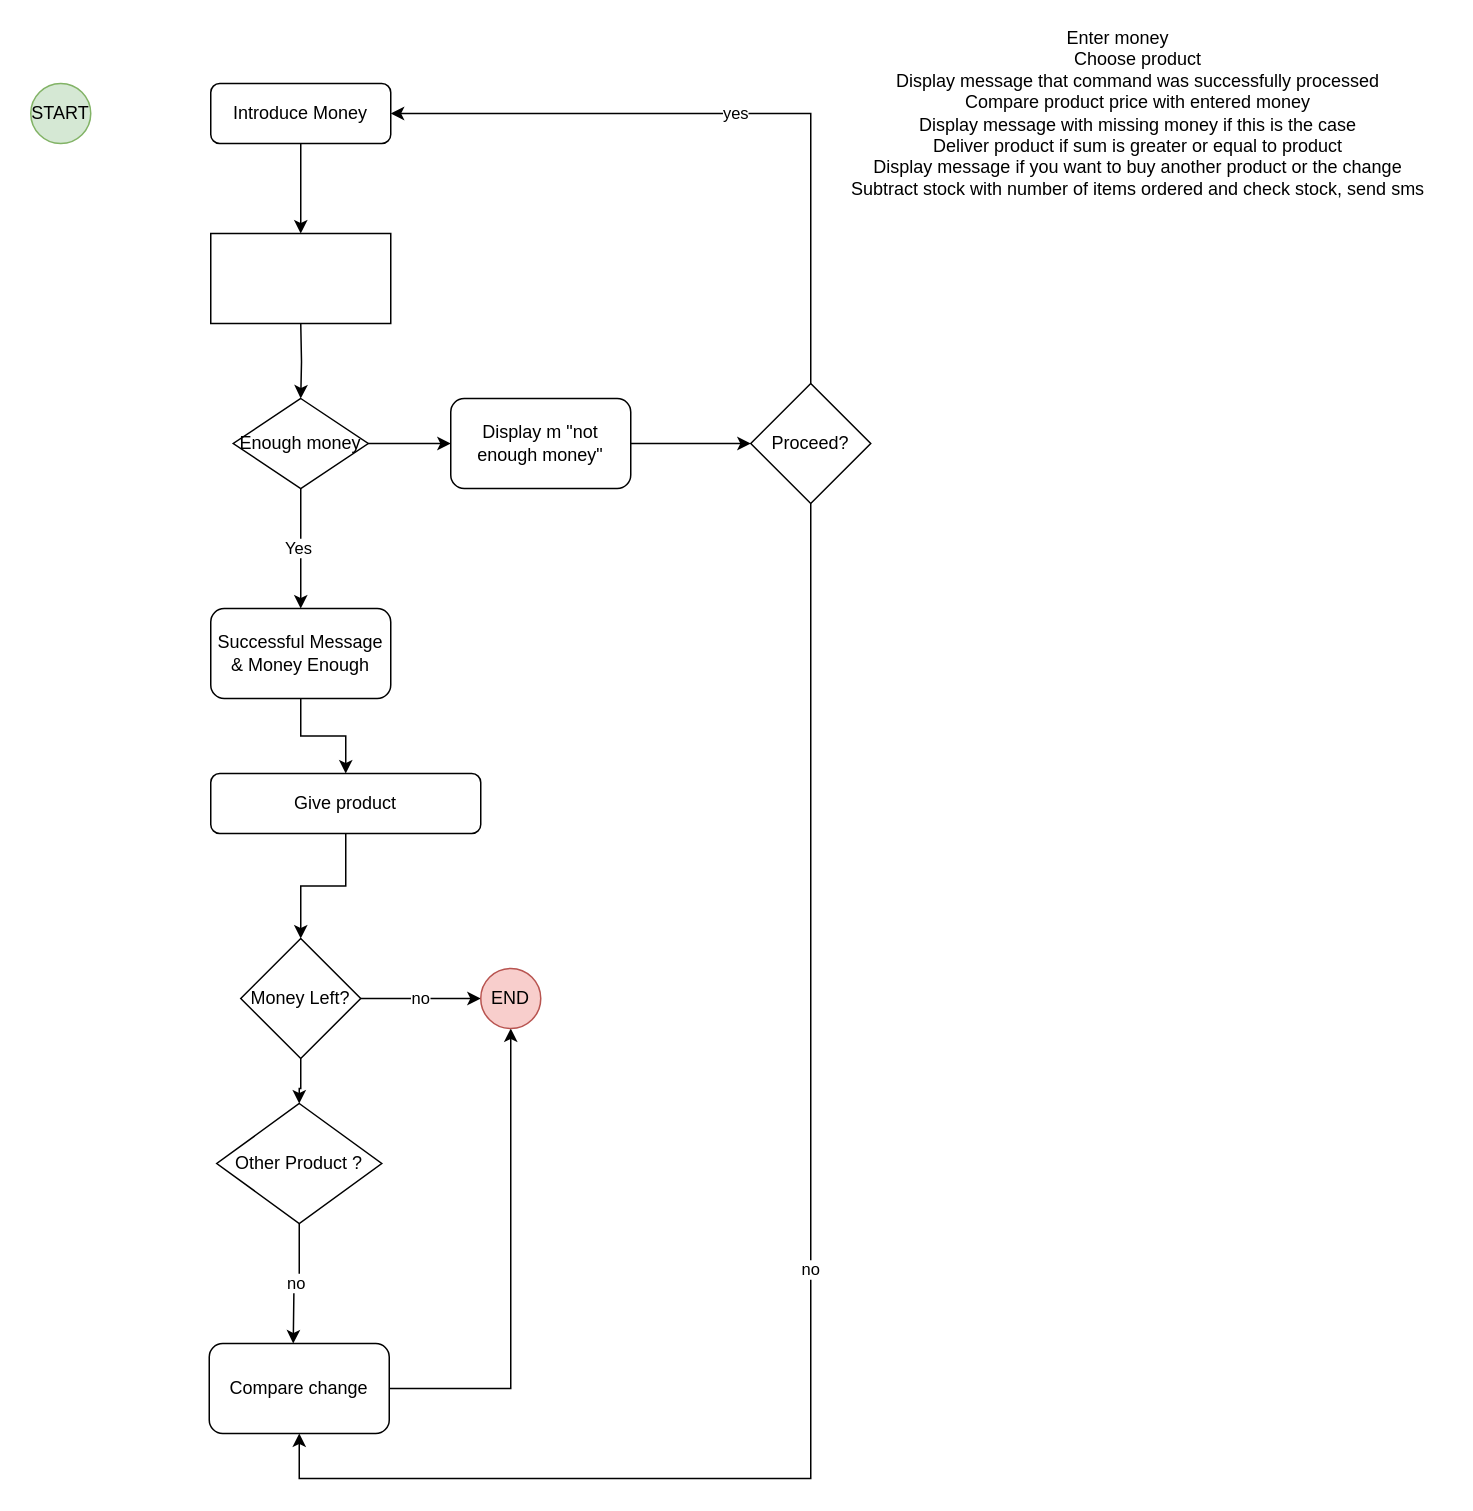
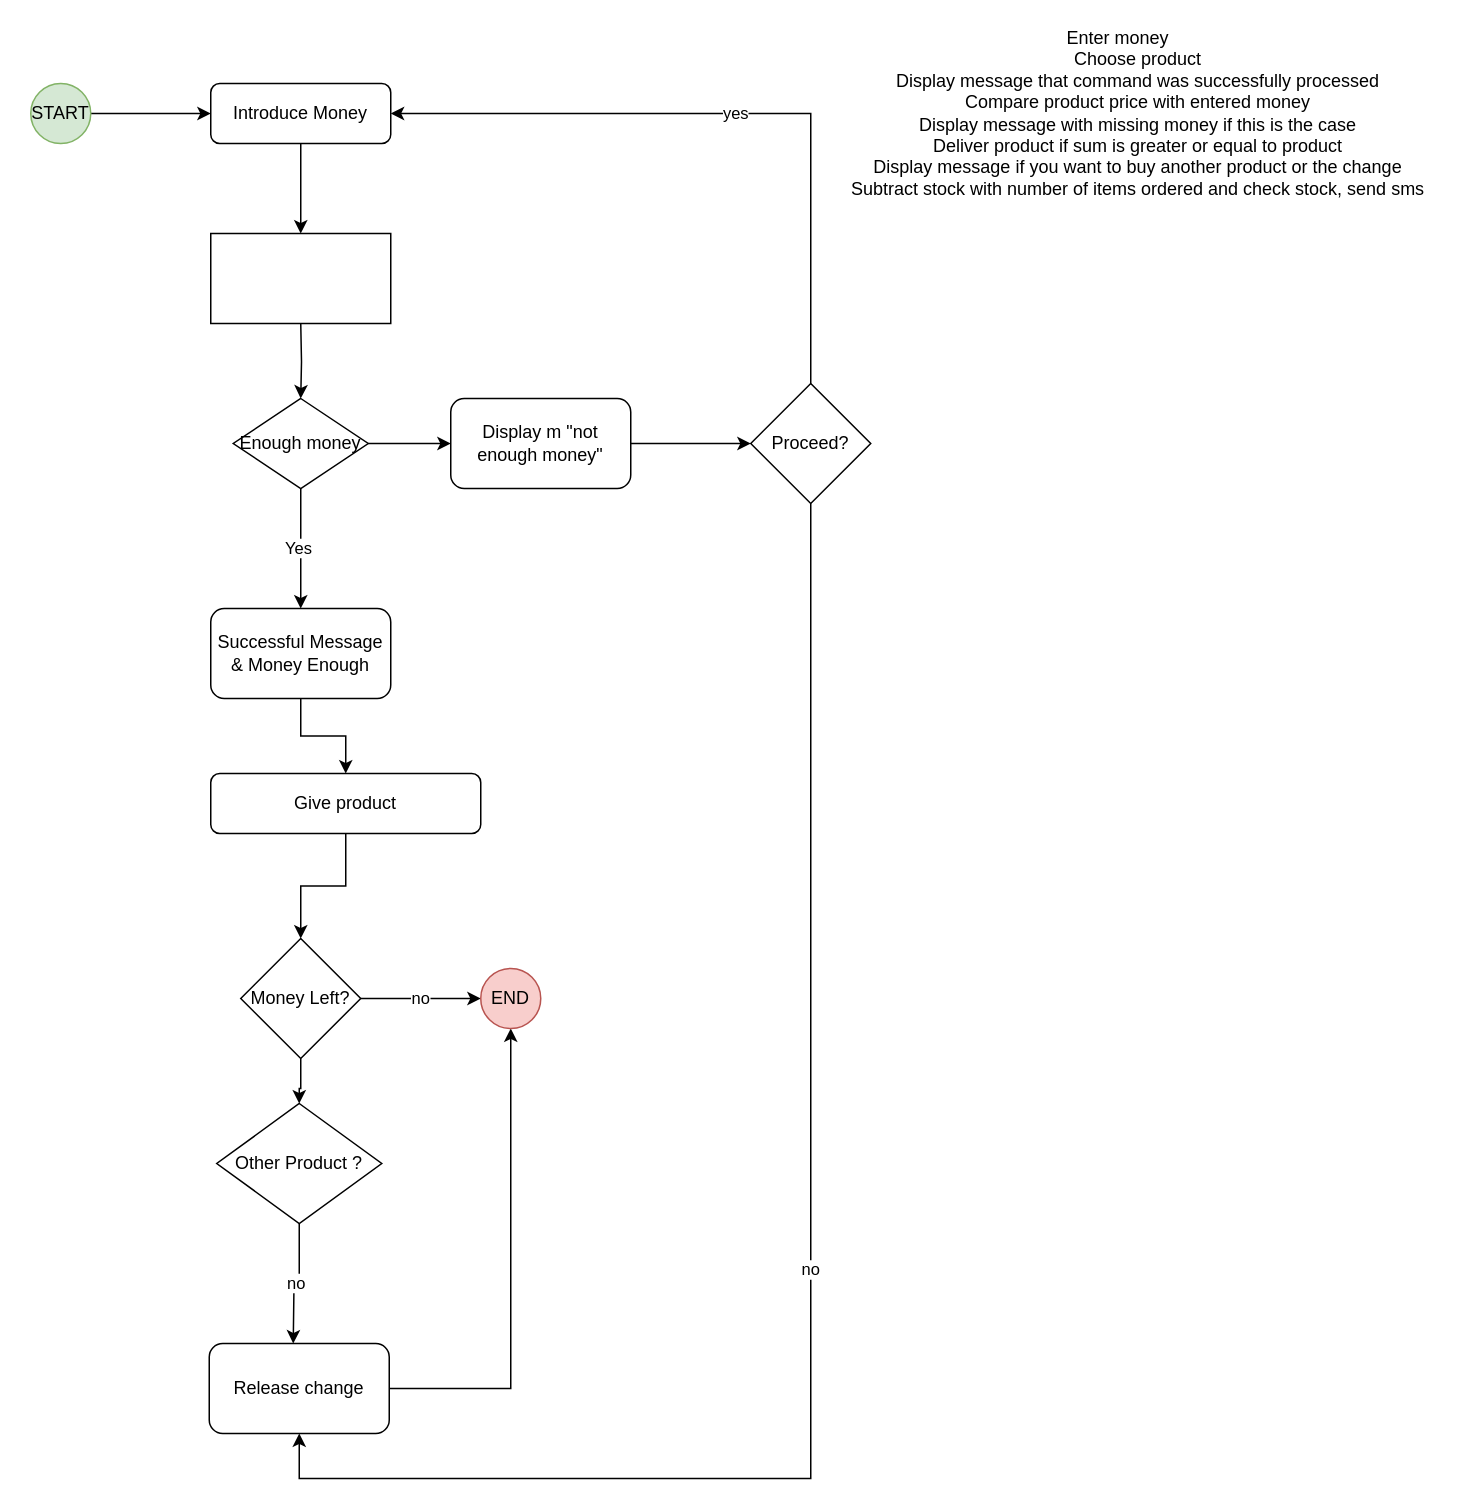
edge "START" -> "Introduce Money": added
node "Compare change": label "Compare change" -> "Release change"
